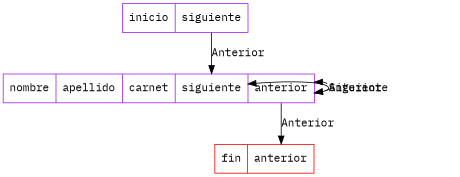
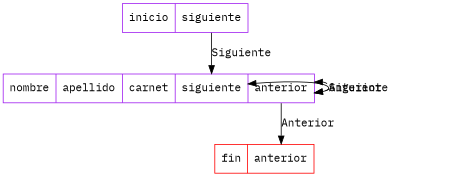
edge "inicio" -> "nombre": label "Anterior" -> "Siguiente"
